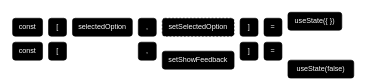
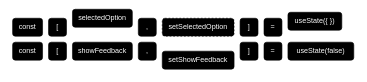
node "selectedOption": moved (102, 27) -> (102, 18)
node "showFeedback": added
node "useState(false)": moved (321, 69) -> (321, 51)
